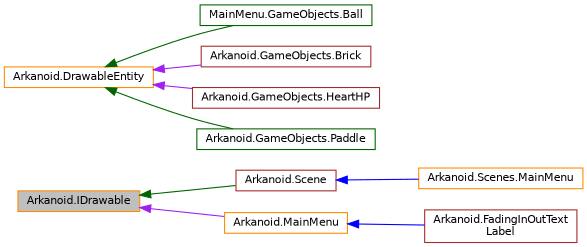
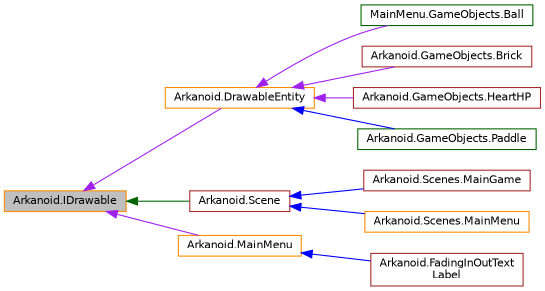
edge "MainMenu.GameObjects.Ball" -> "Arkanoid.DrawableEntity": color darkgreen -> purple
edge "Arkanoid.GameObjects.Paddle" -> "Arkanoid.DrawableEntity": color darkgreen -> blue
edge "Arkanoid.DrawableEntity" -> "Arkanoid.IDrawable": added
node "Arkanoid.Scenes.MainGame": added
